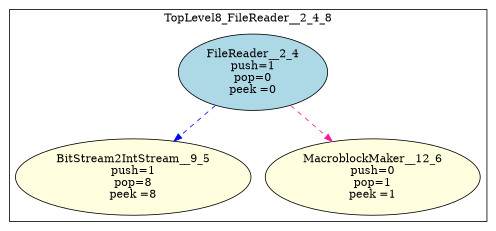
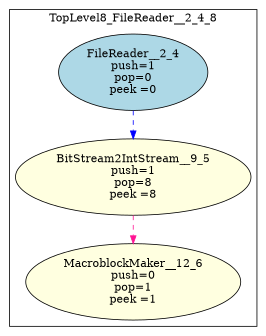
edge "FileReader__2_4 push=1 pop=0 peek =0" -> "MacroblockMaker__12_6 push=0 pop=1 peek =1": now "BitStream2IntStream__9_5 push=1 pop=8 peek =8" -> "MacroblockMaker__12_6 push=0 pop=1 peek =1"
